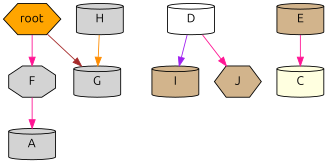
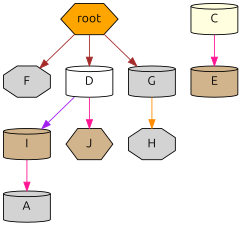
node "H": shape cylinder -> octagon
edge "root" -> "F": color deeppink -> brown
edge "root" -> "D": added
edge "H" -> "G": reversed
edge "E" -> "C": reversed
edge "F" -> "A": now "I" -> "A"
